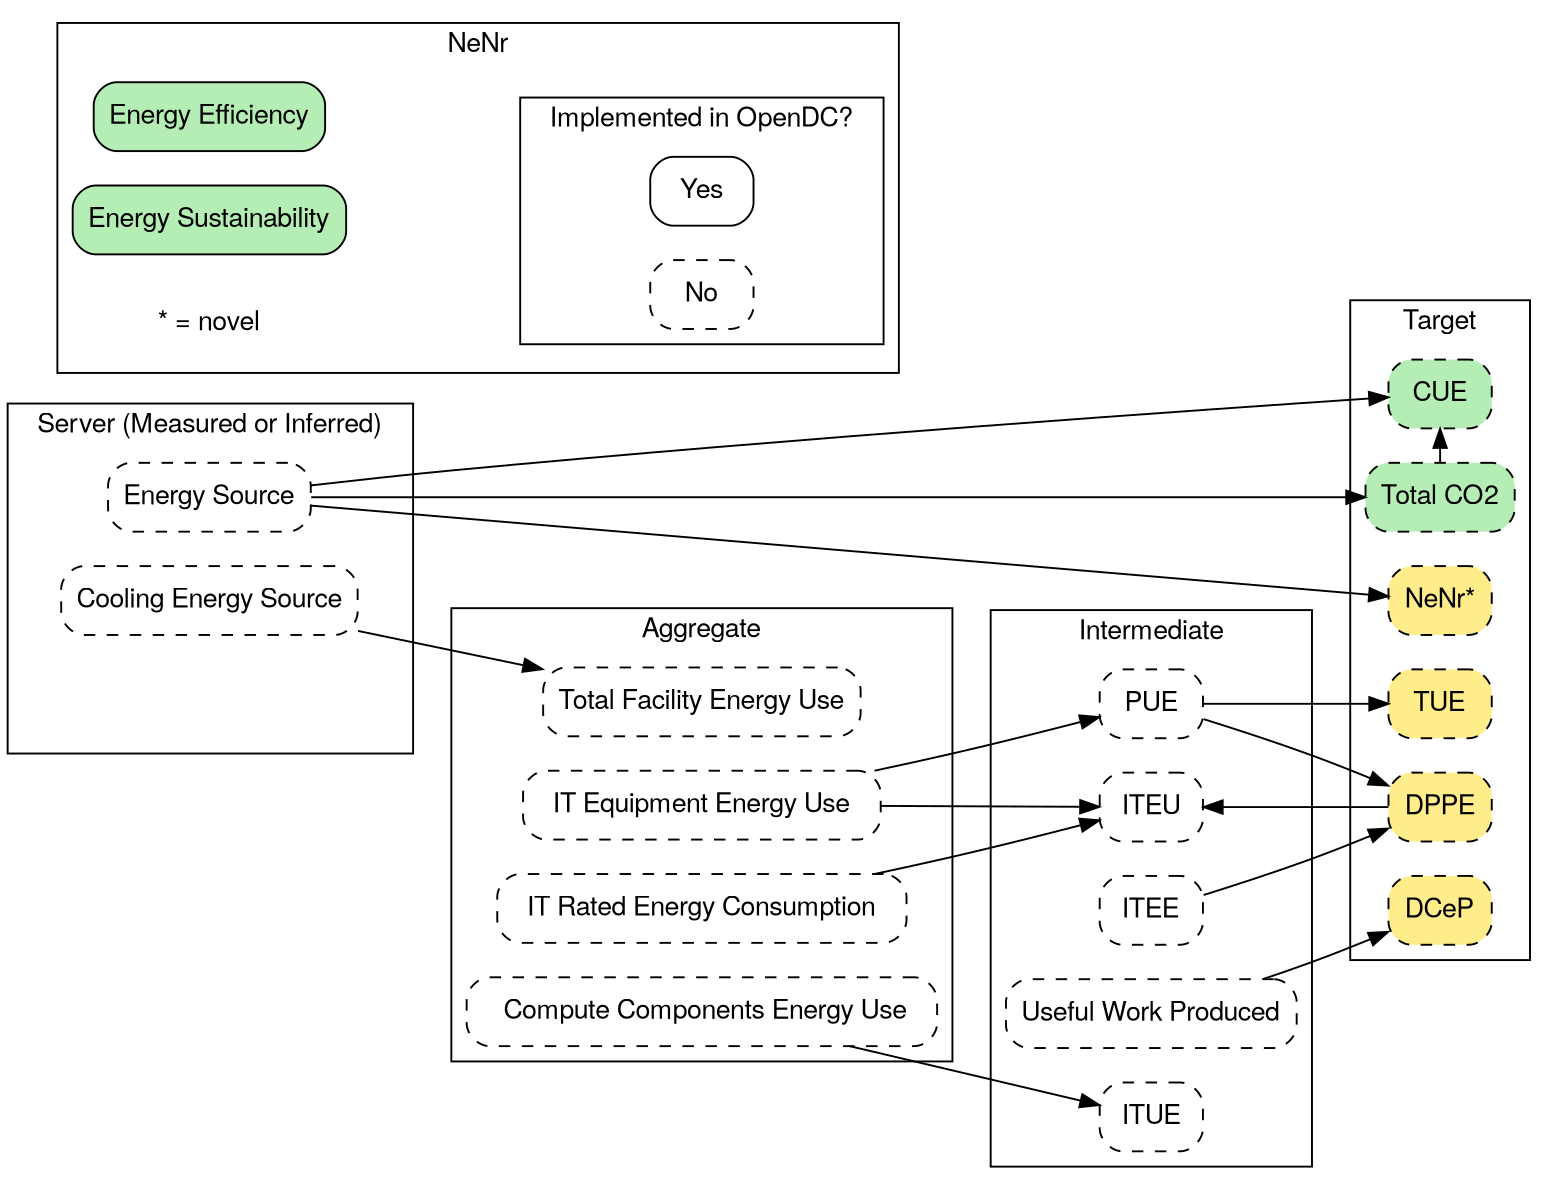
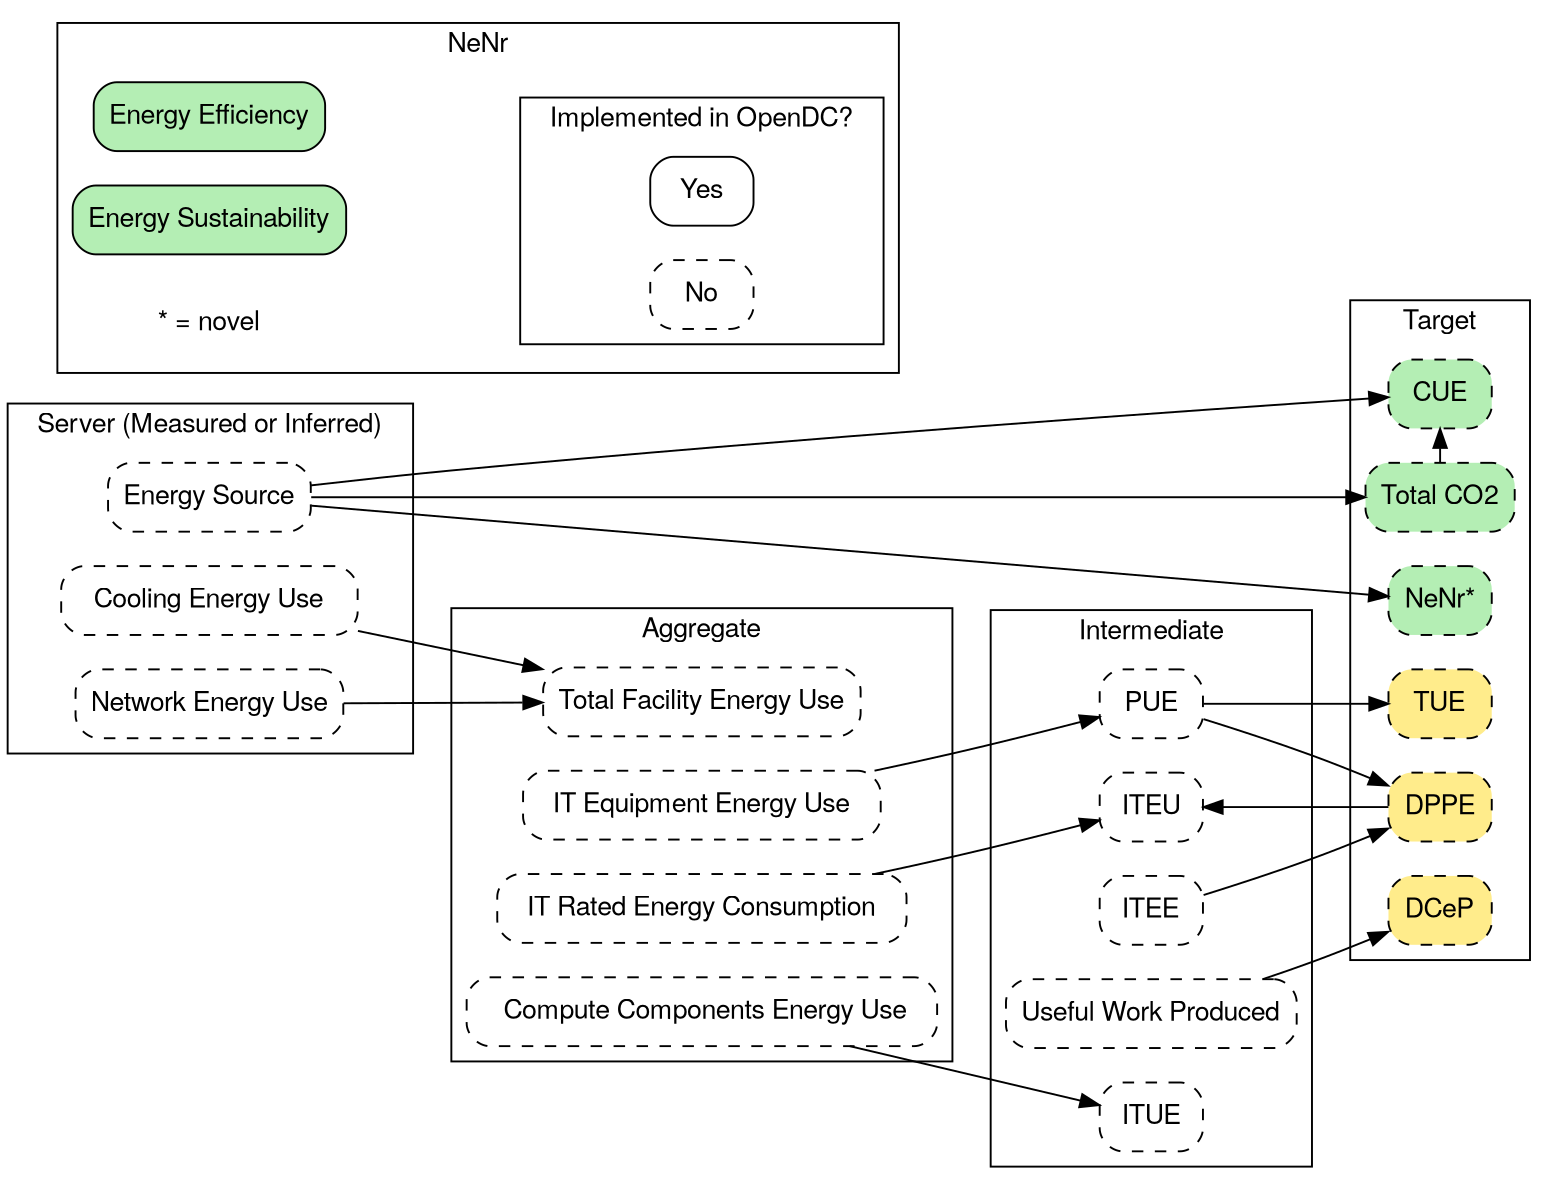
node "Cooling Energy Source": label "Cooling Energy Source" -> "Cooling Energy Use"
node "NeNr*": fillcolor lightgoldenrod1 -> darkseagreen2
node "Network Energy Use": added
edge "IT Equipment Energy Use" -> "ITEU": removed
